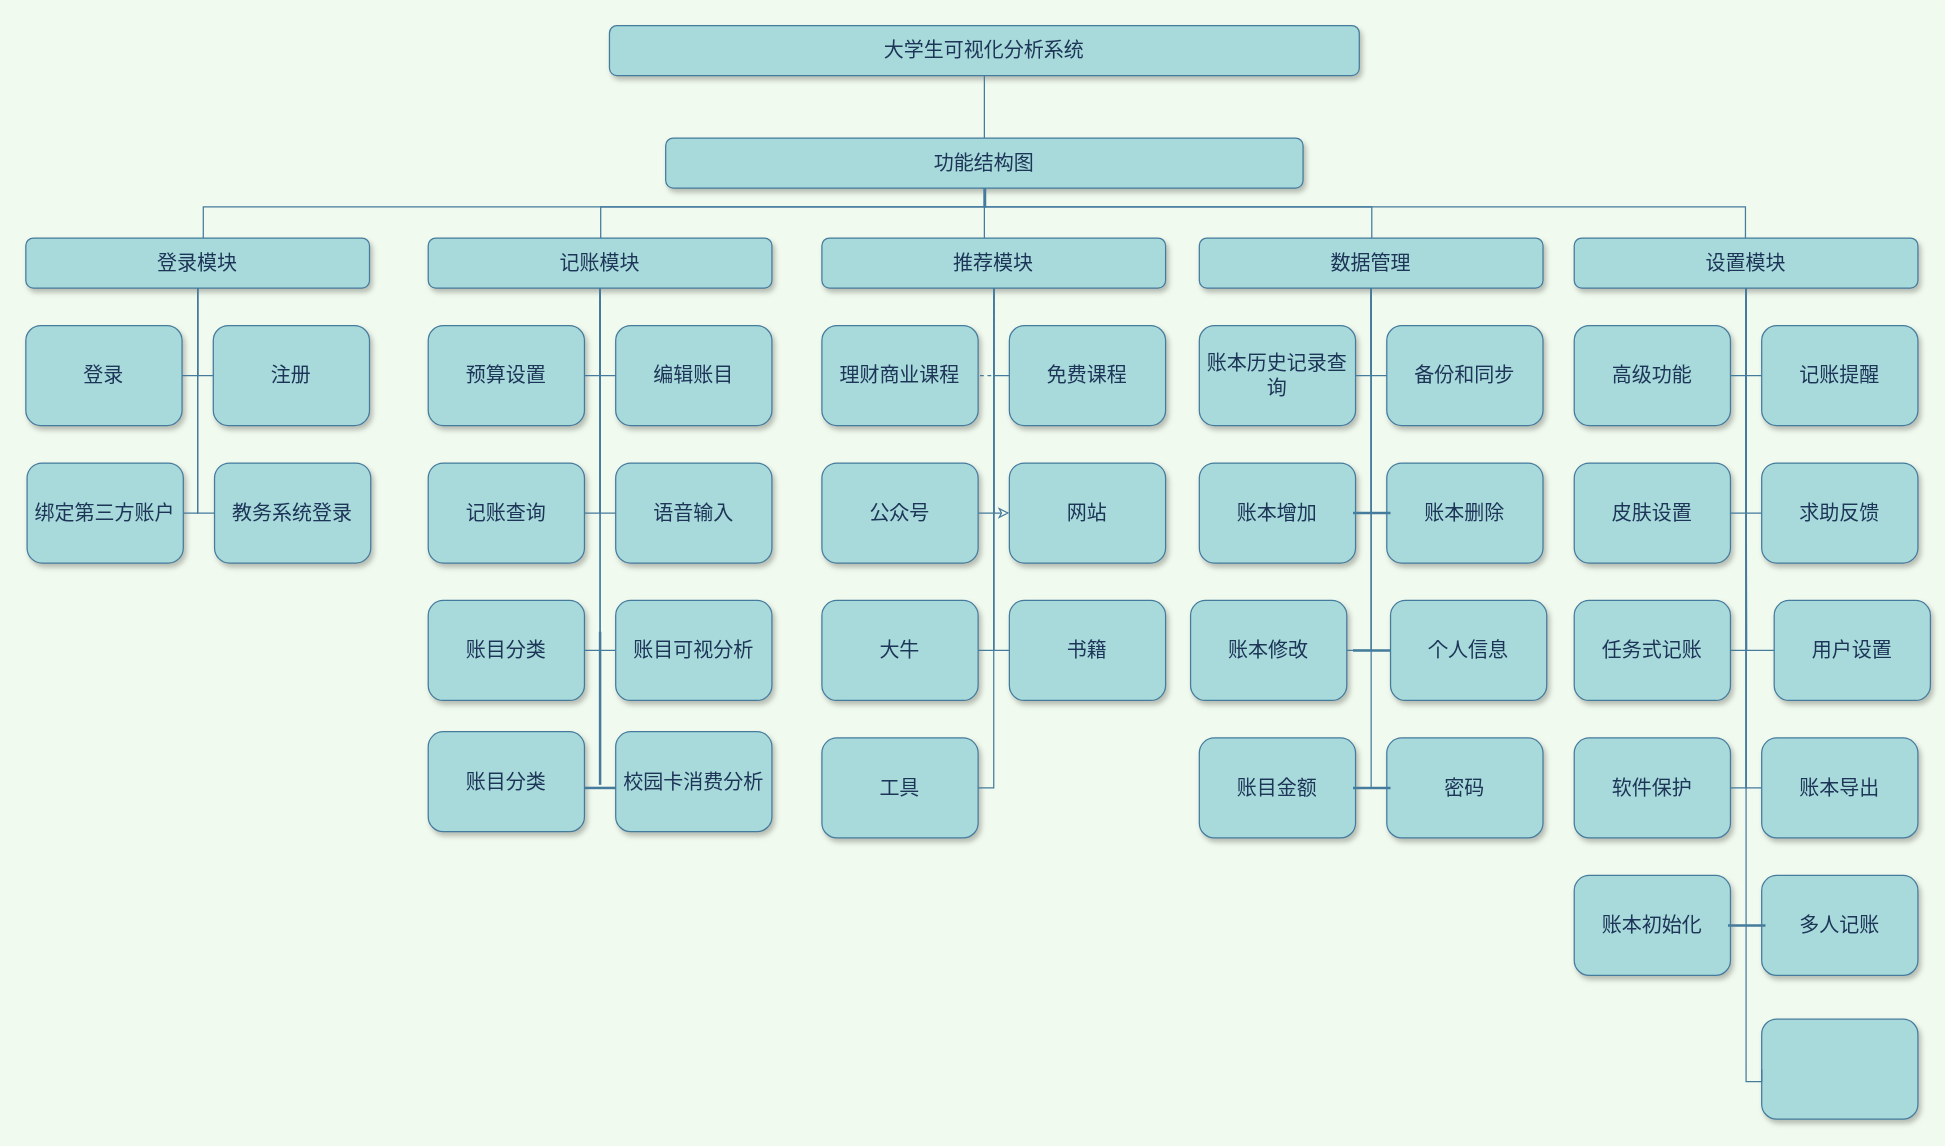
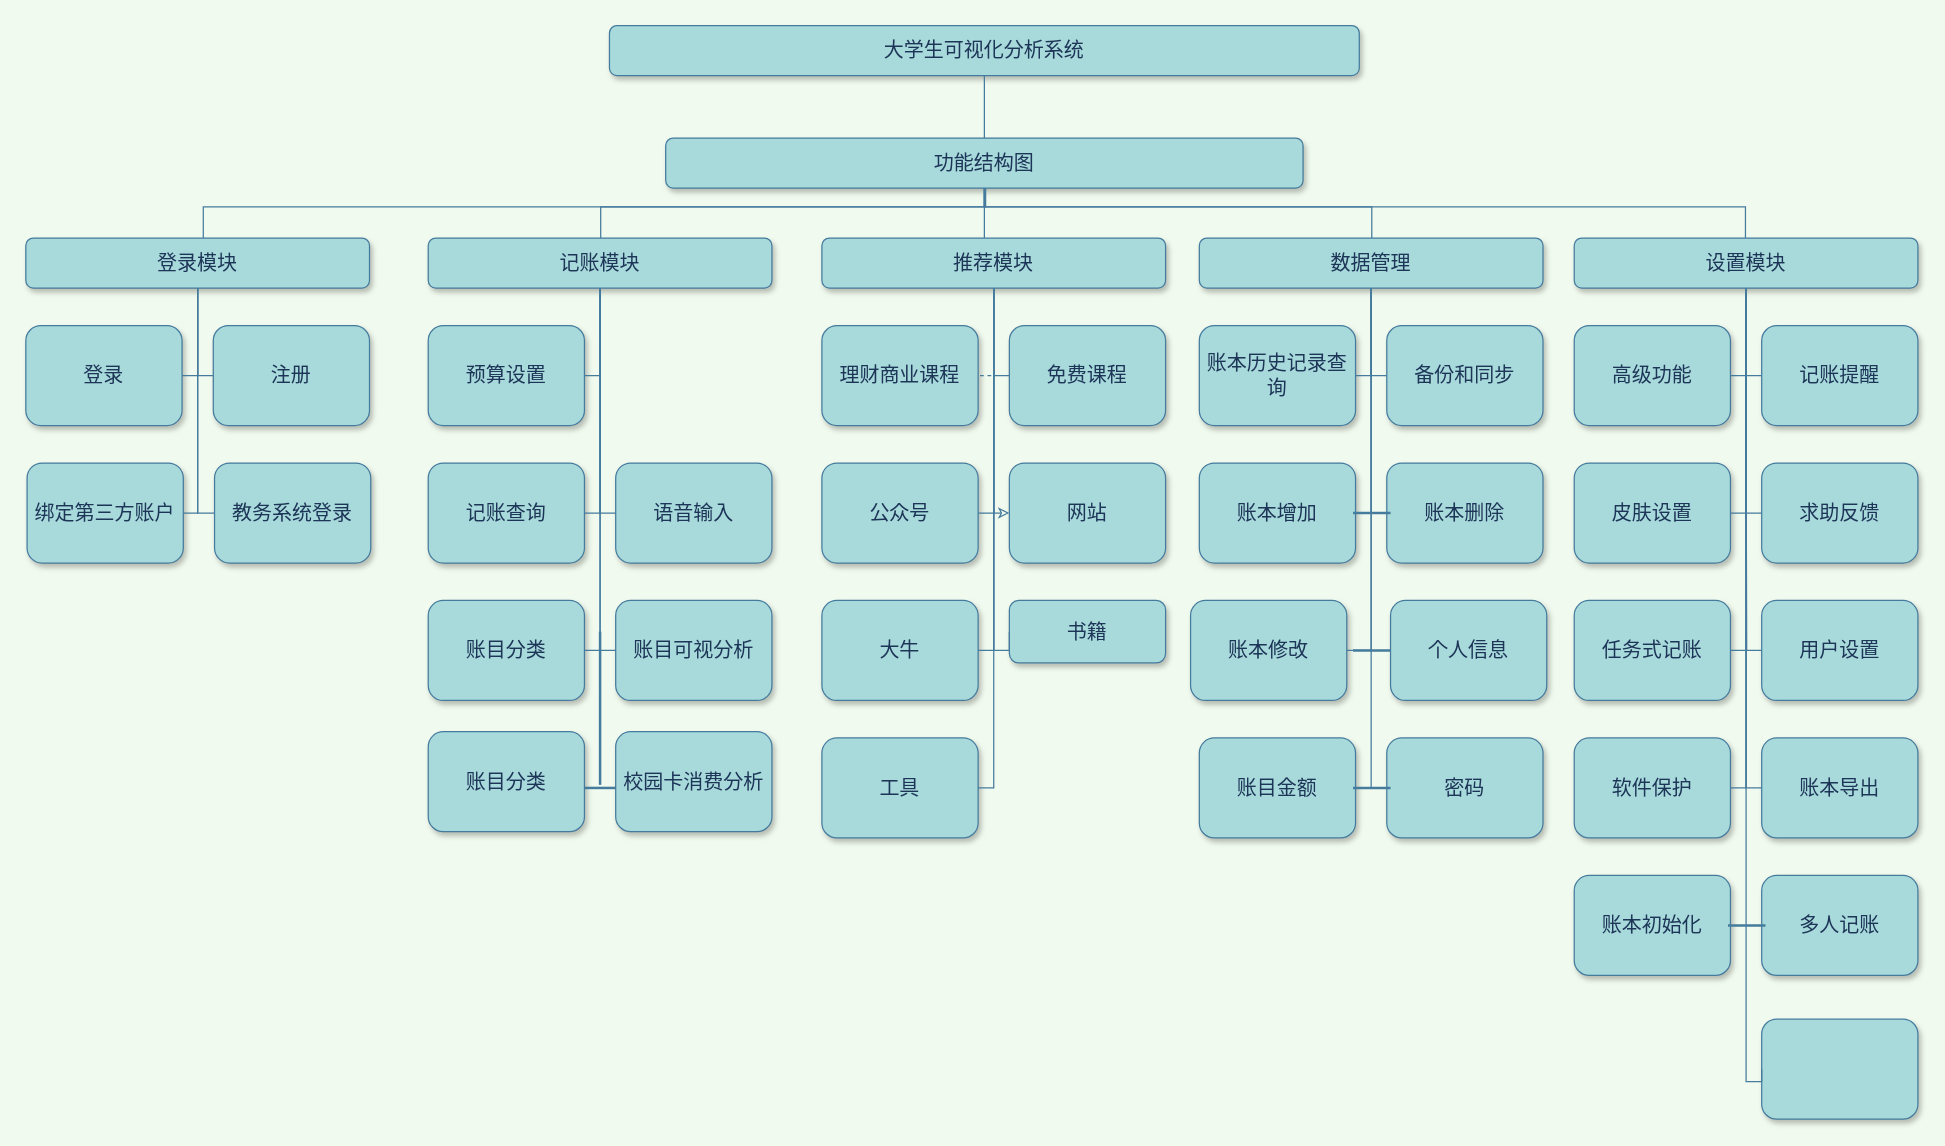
edge "记账模块" -- "编辑账目": removed
node "编辑账目": removed
node "书籍": size 156x100 -> 156x63
node "用户设置": moved (1853, 651) -> (1840, 651)
